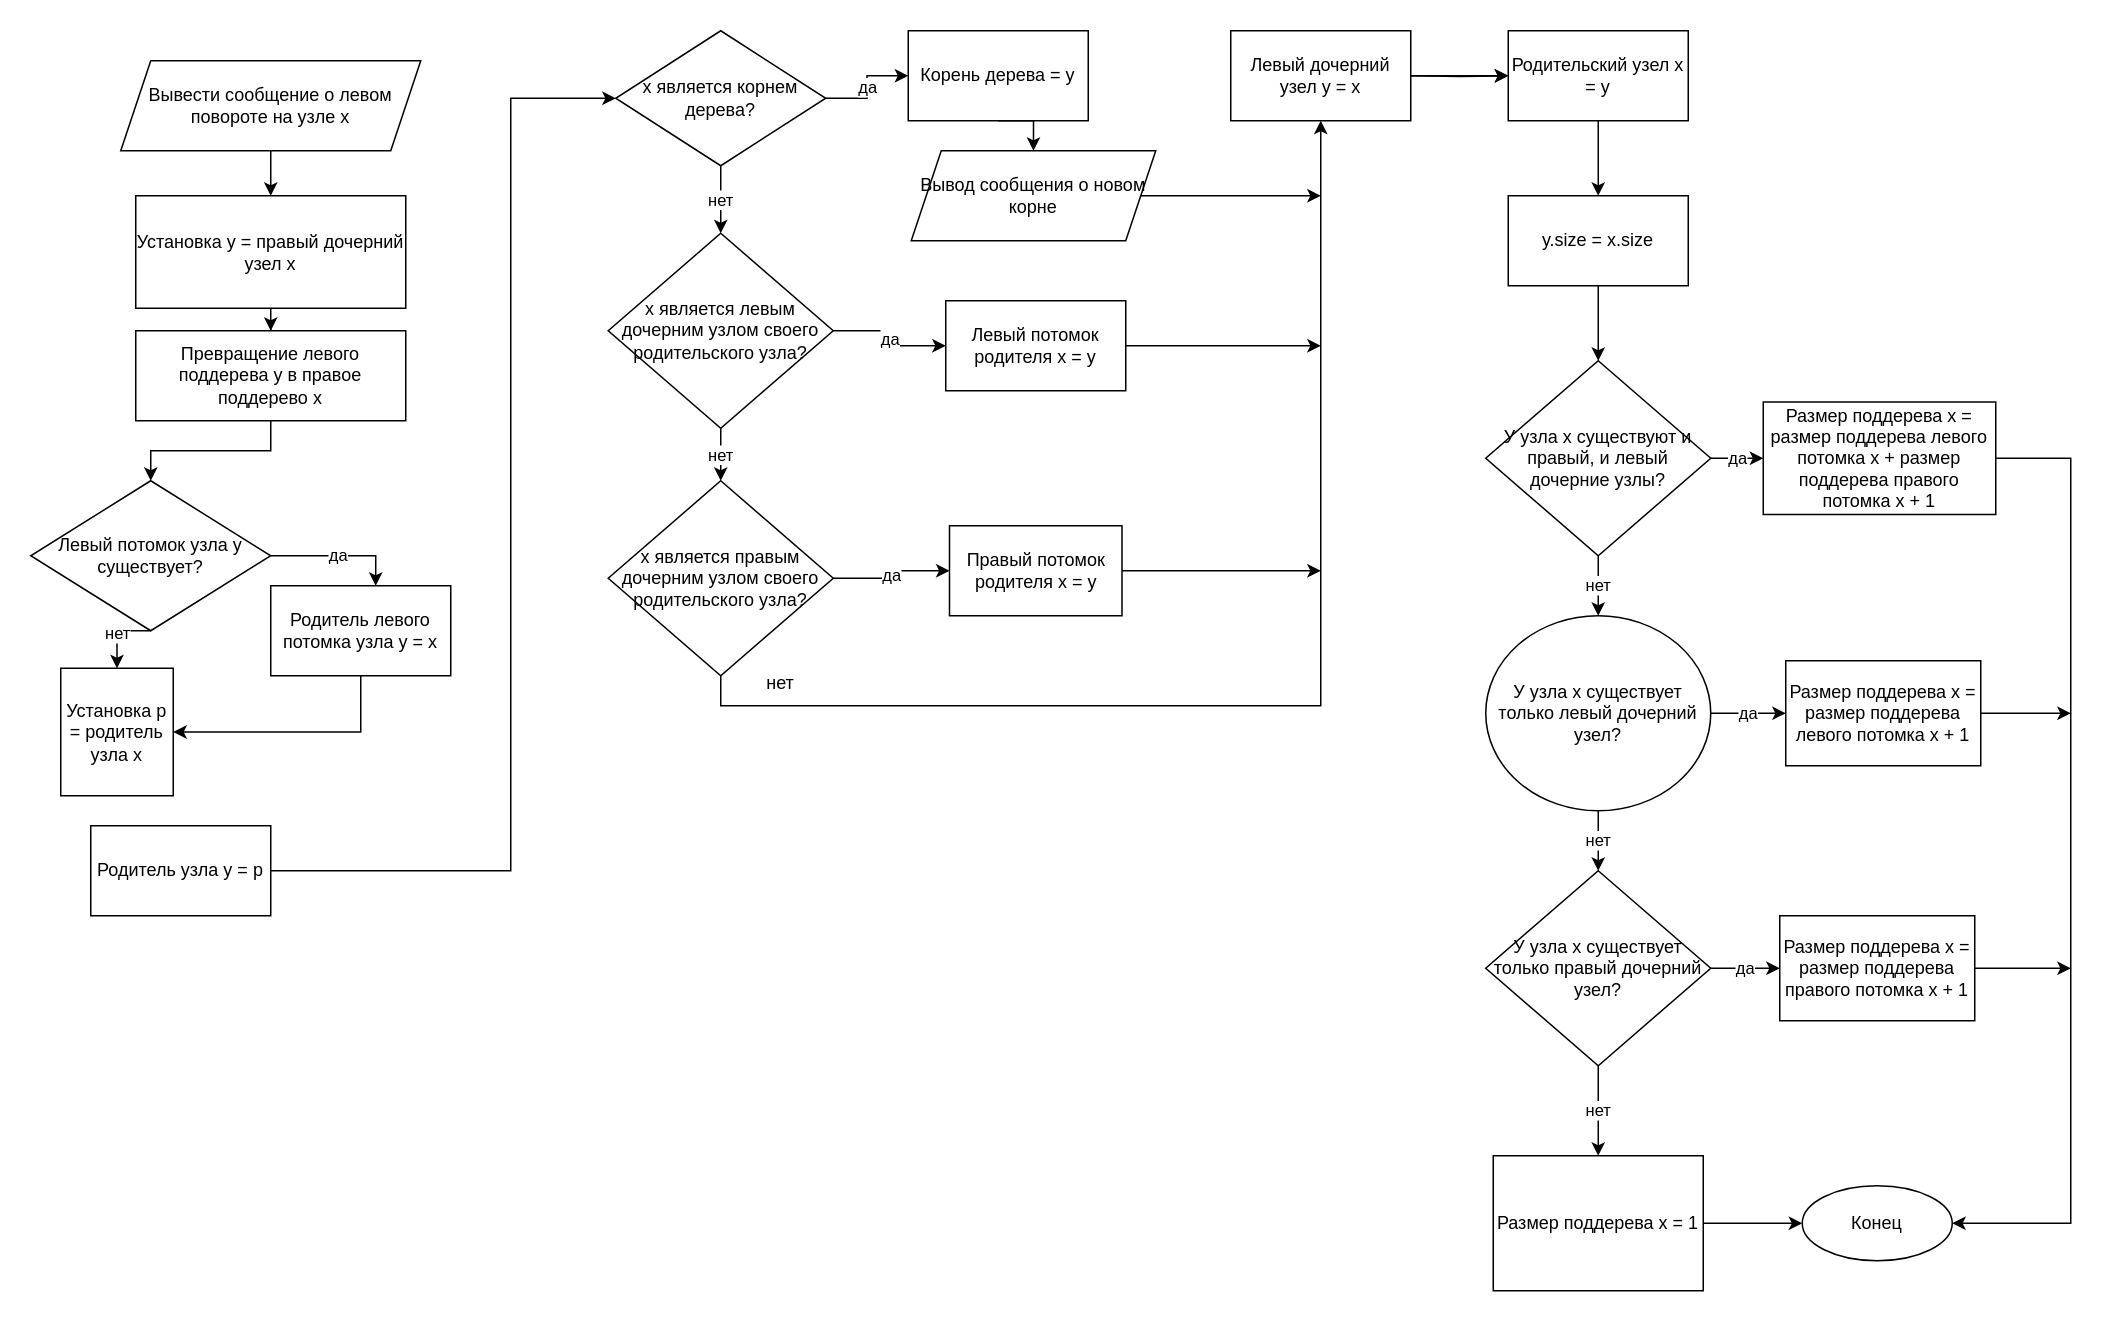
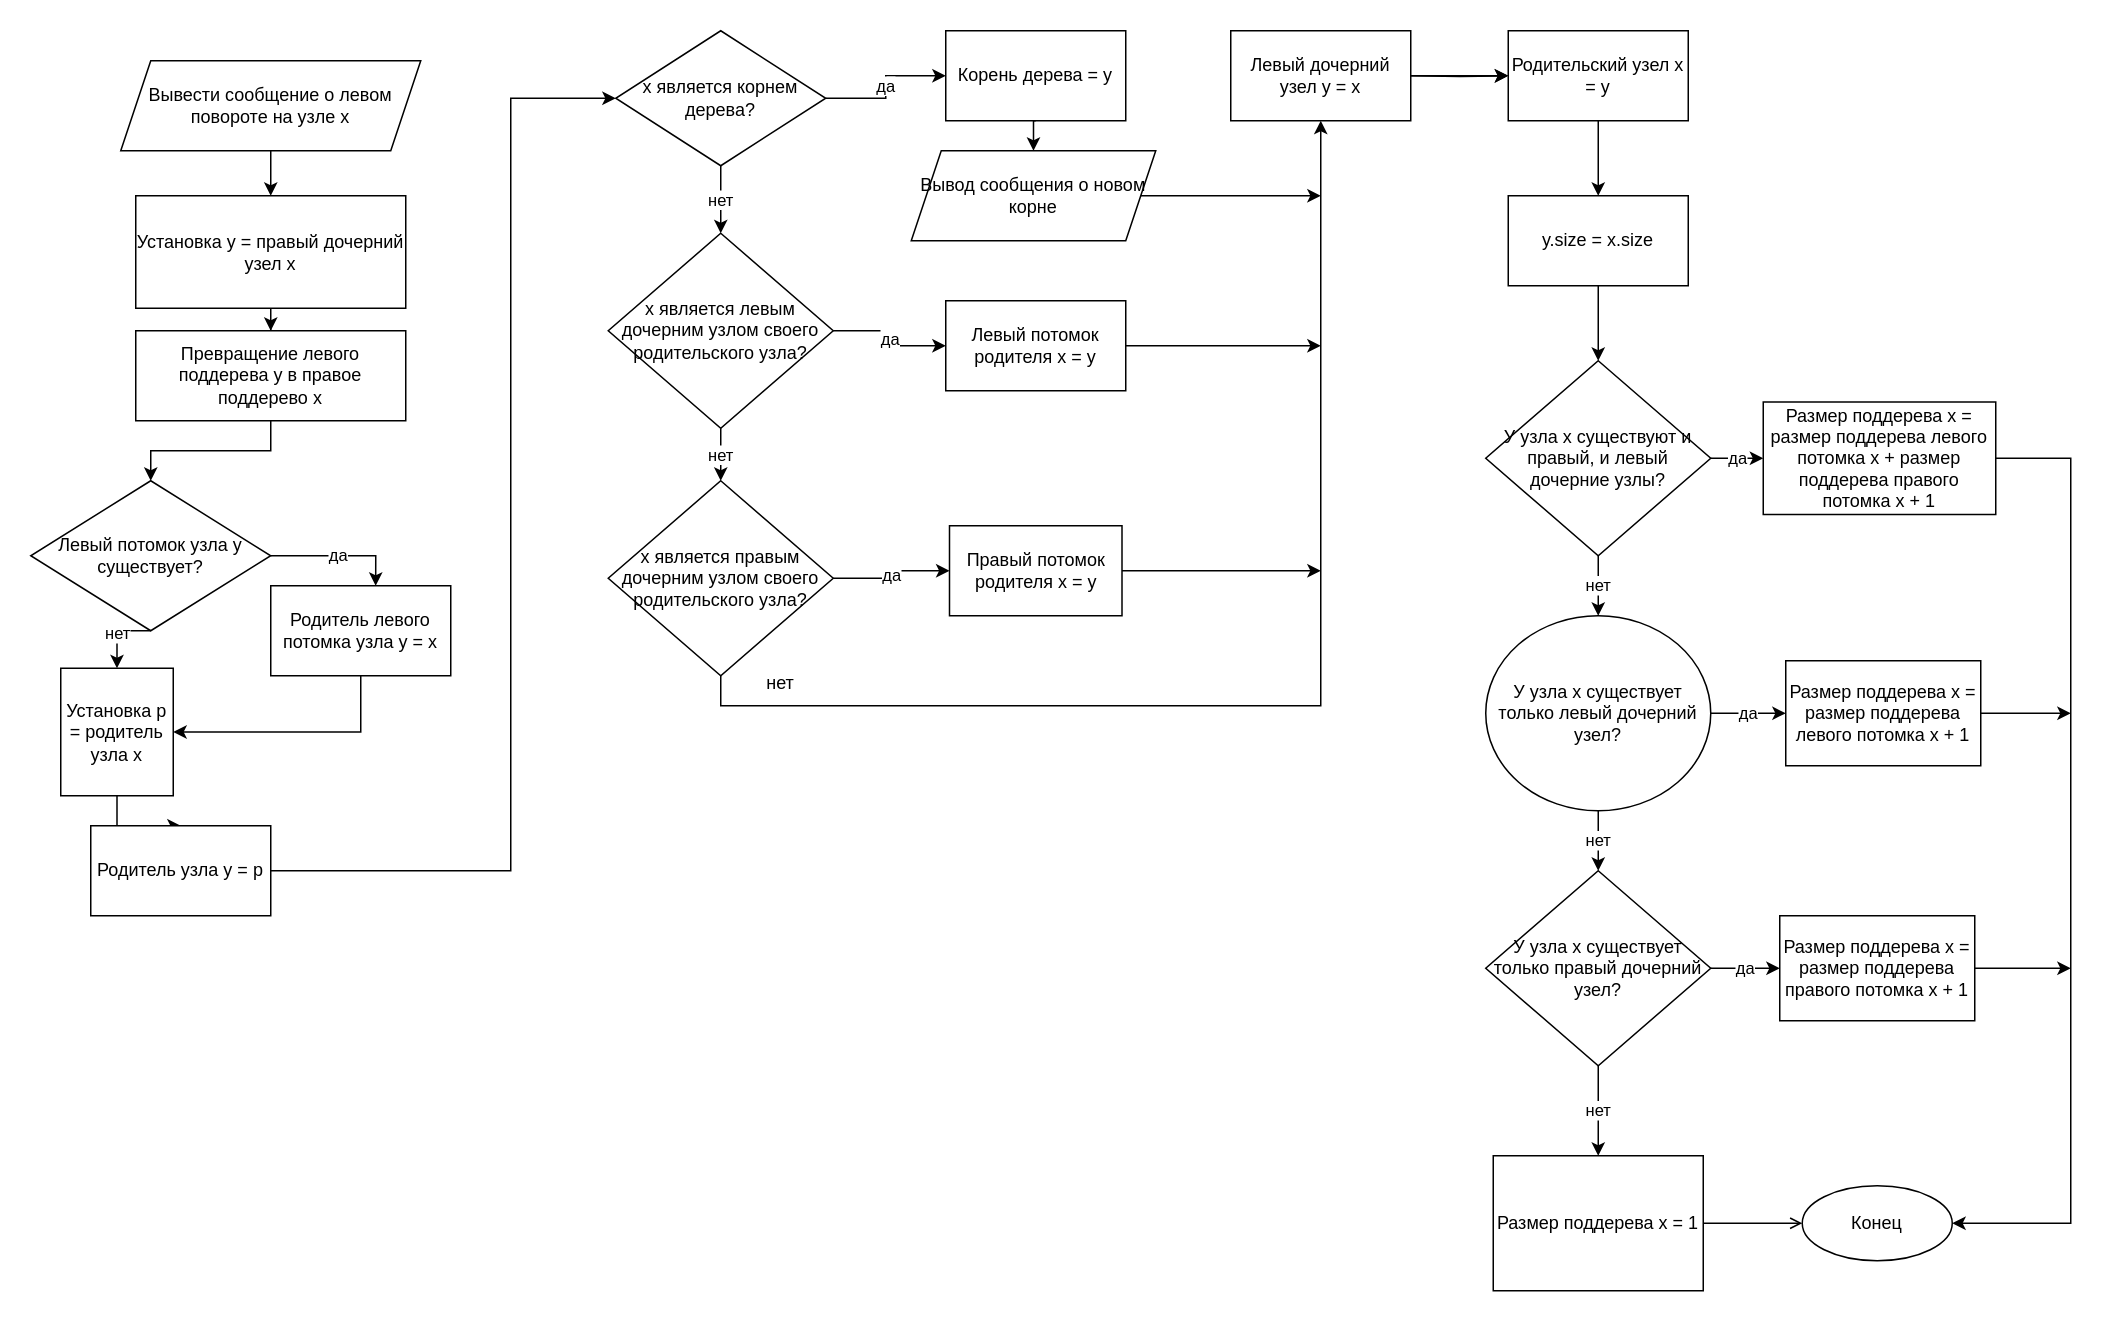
node "Корень дерева = y": moved (998, 76) -> (1036, 76)
edge "Установка p = родитель узла x" -> "Родитель узла y = p": added
edge "Размер поддерева х = 1" -> "Конец": arrowhead classic -> open
